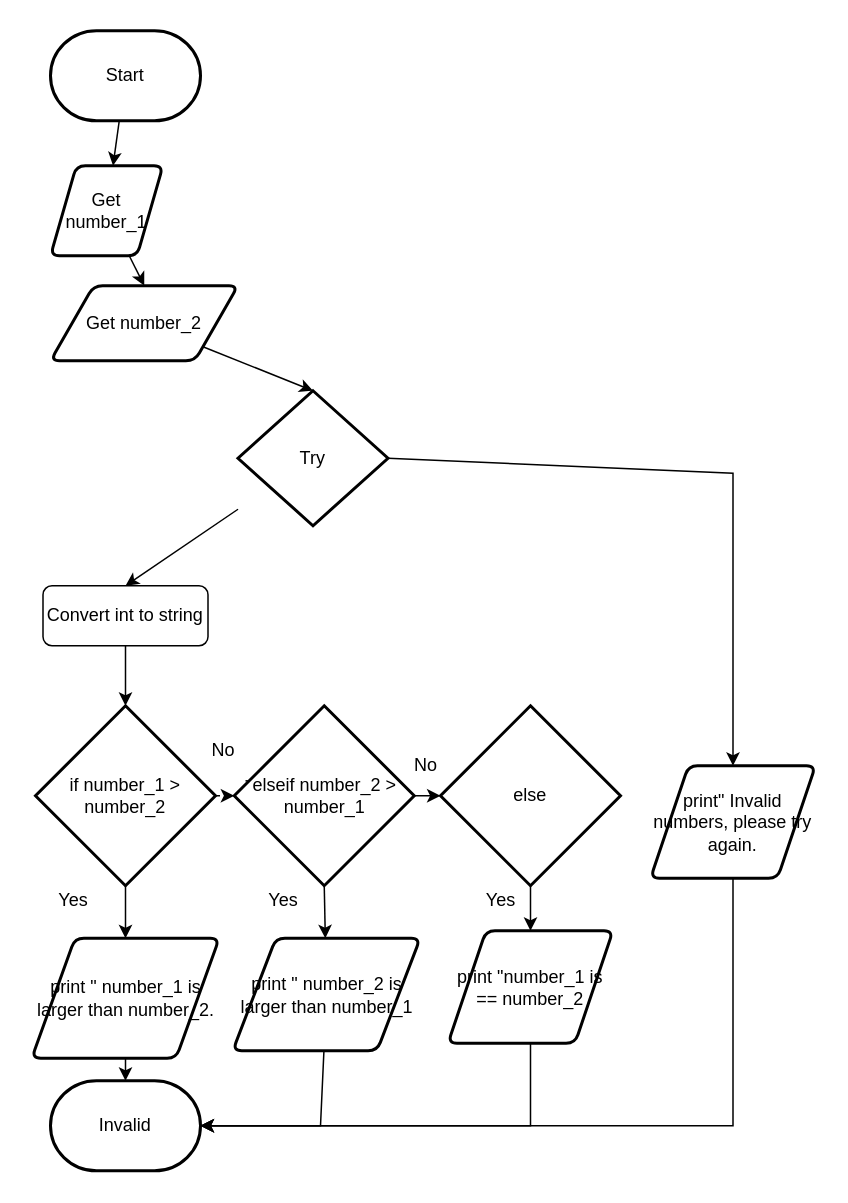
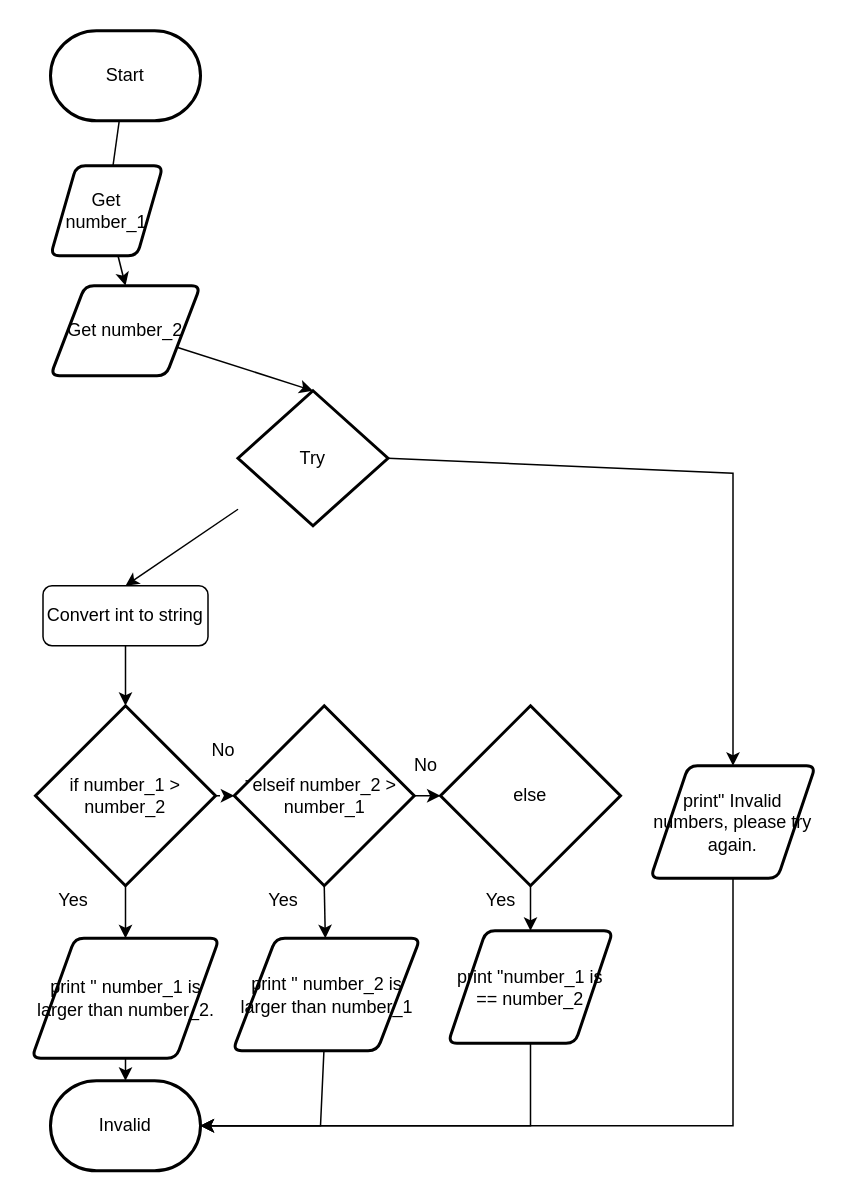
edge "Start" -> "Get number_1": arrowhead classic -> none
node "Get number_2": size 188x75 -> 150x90
